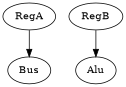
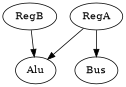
edge "RegA" -> "Alu": added
